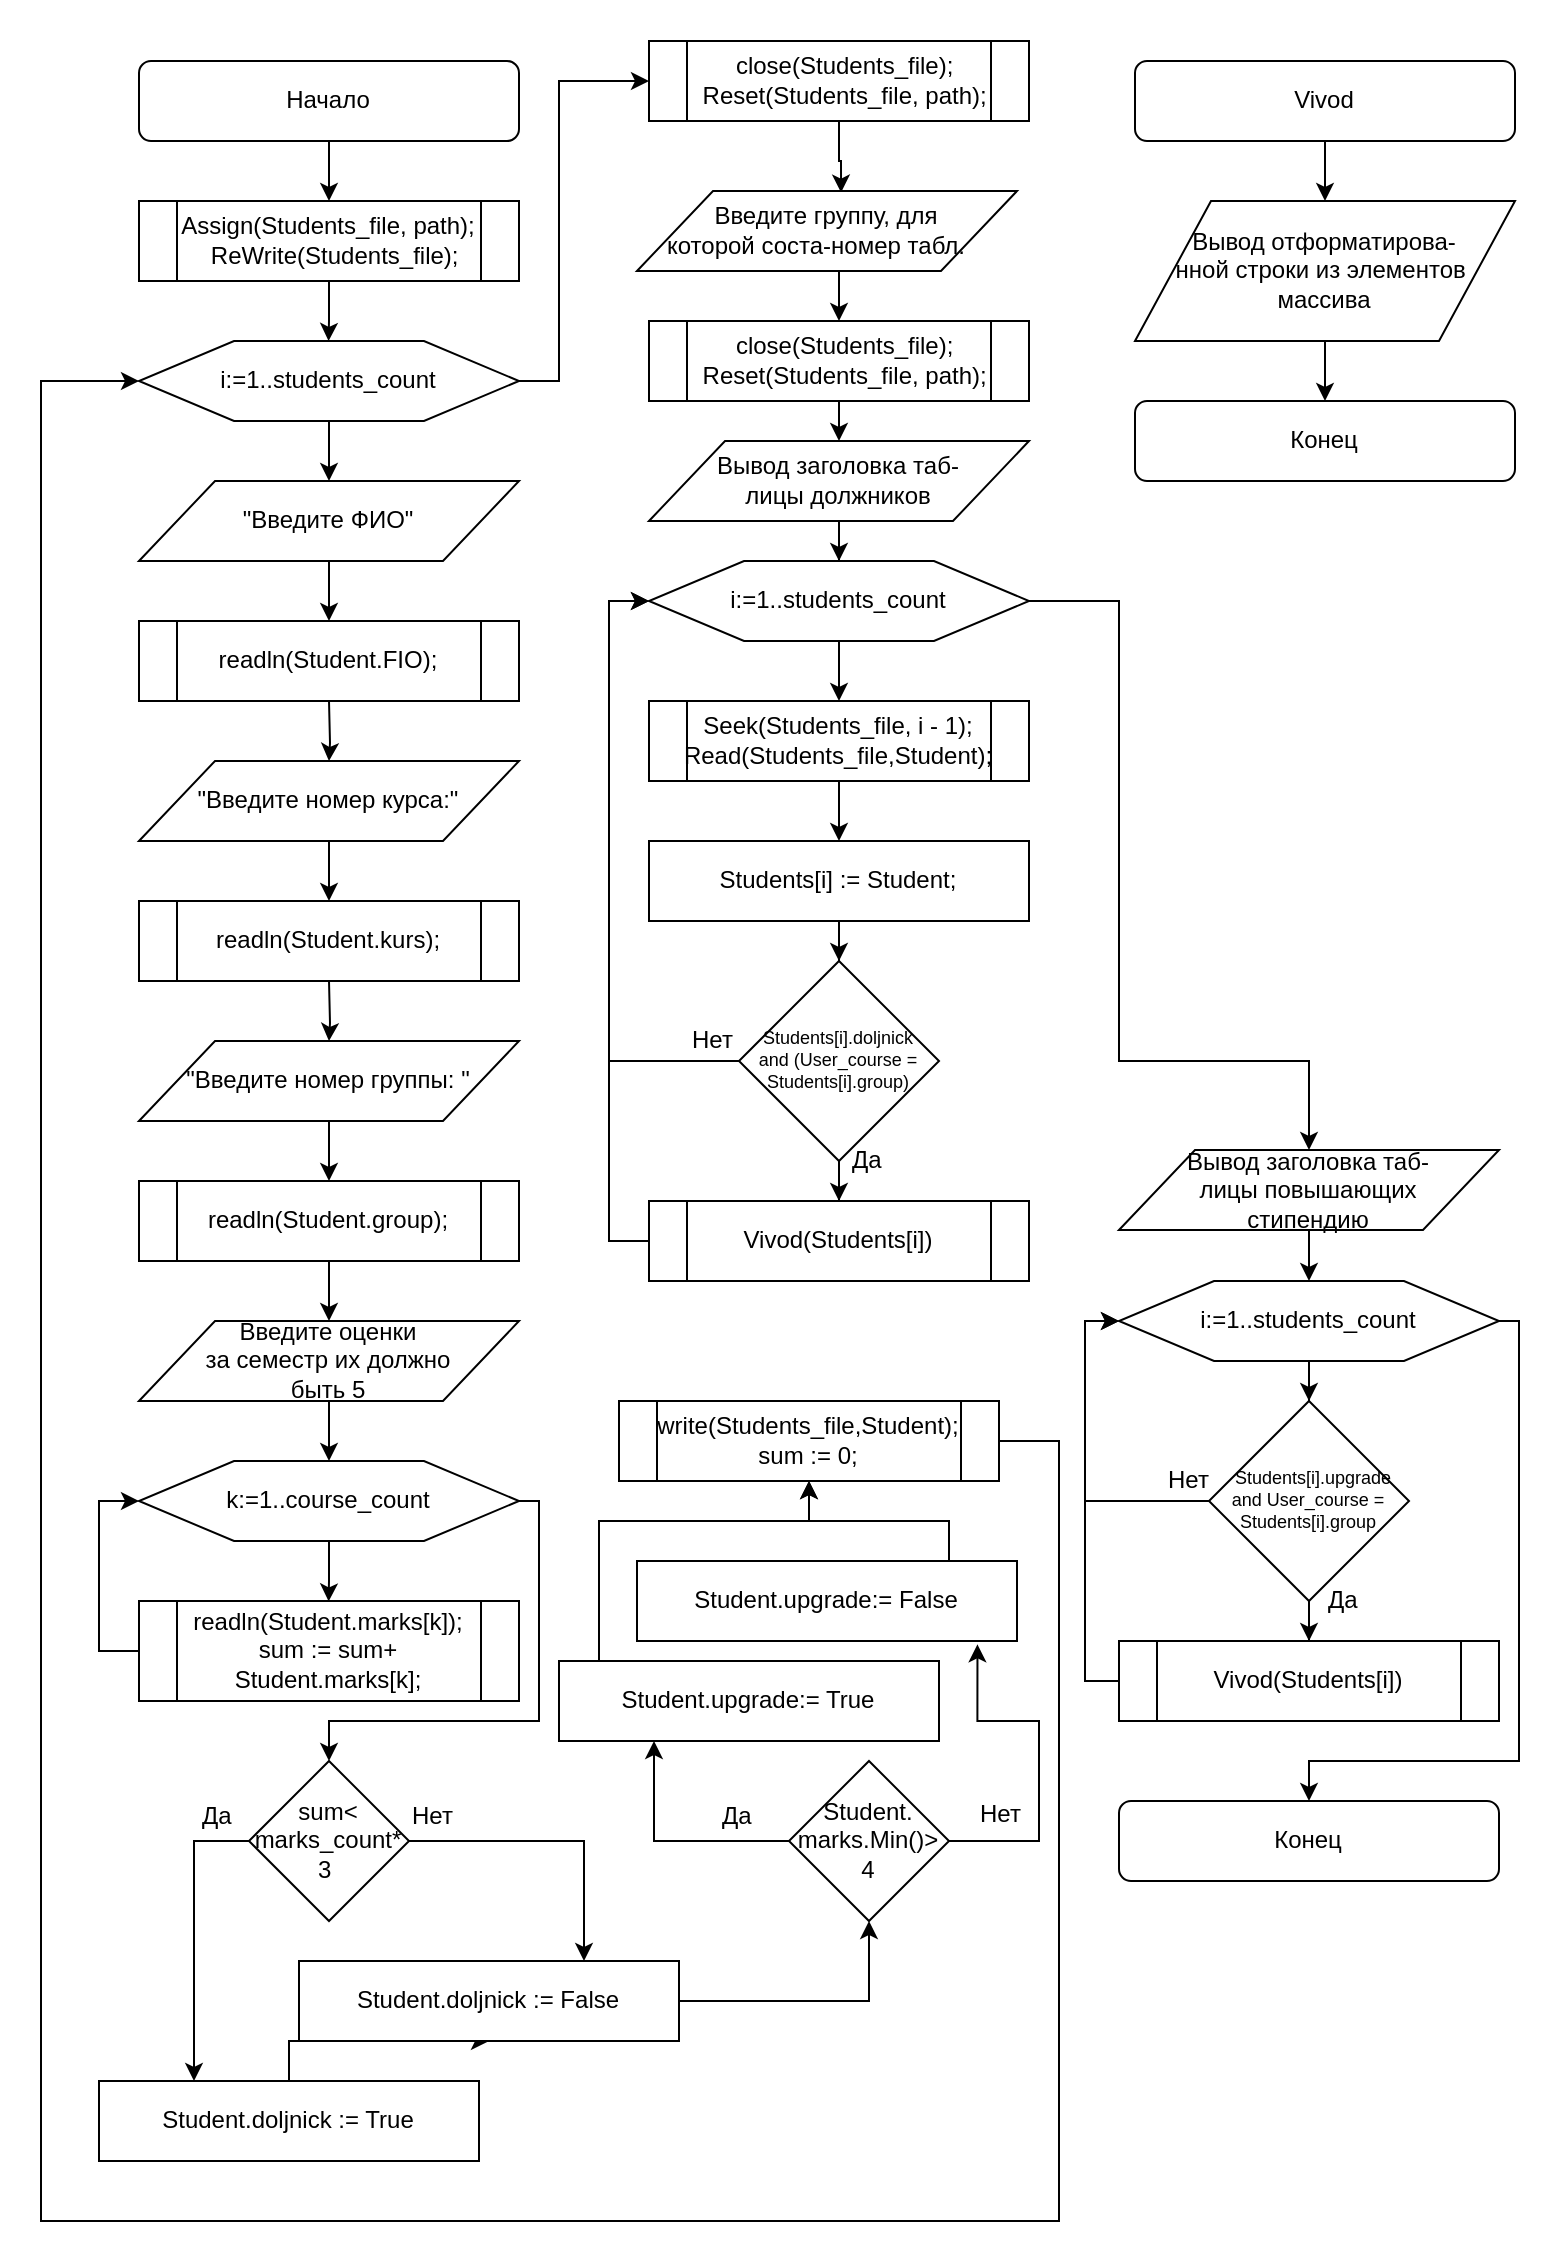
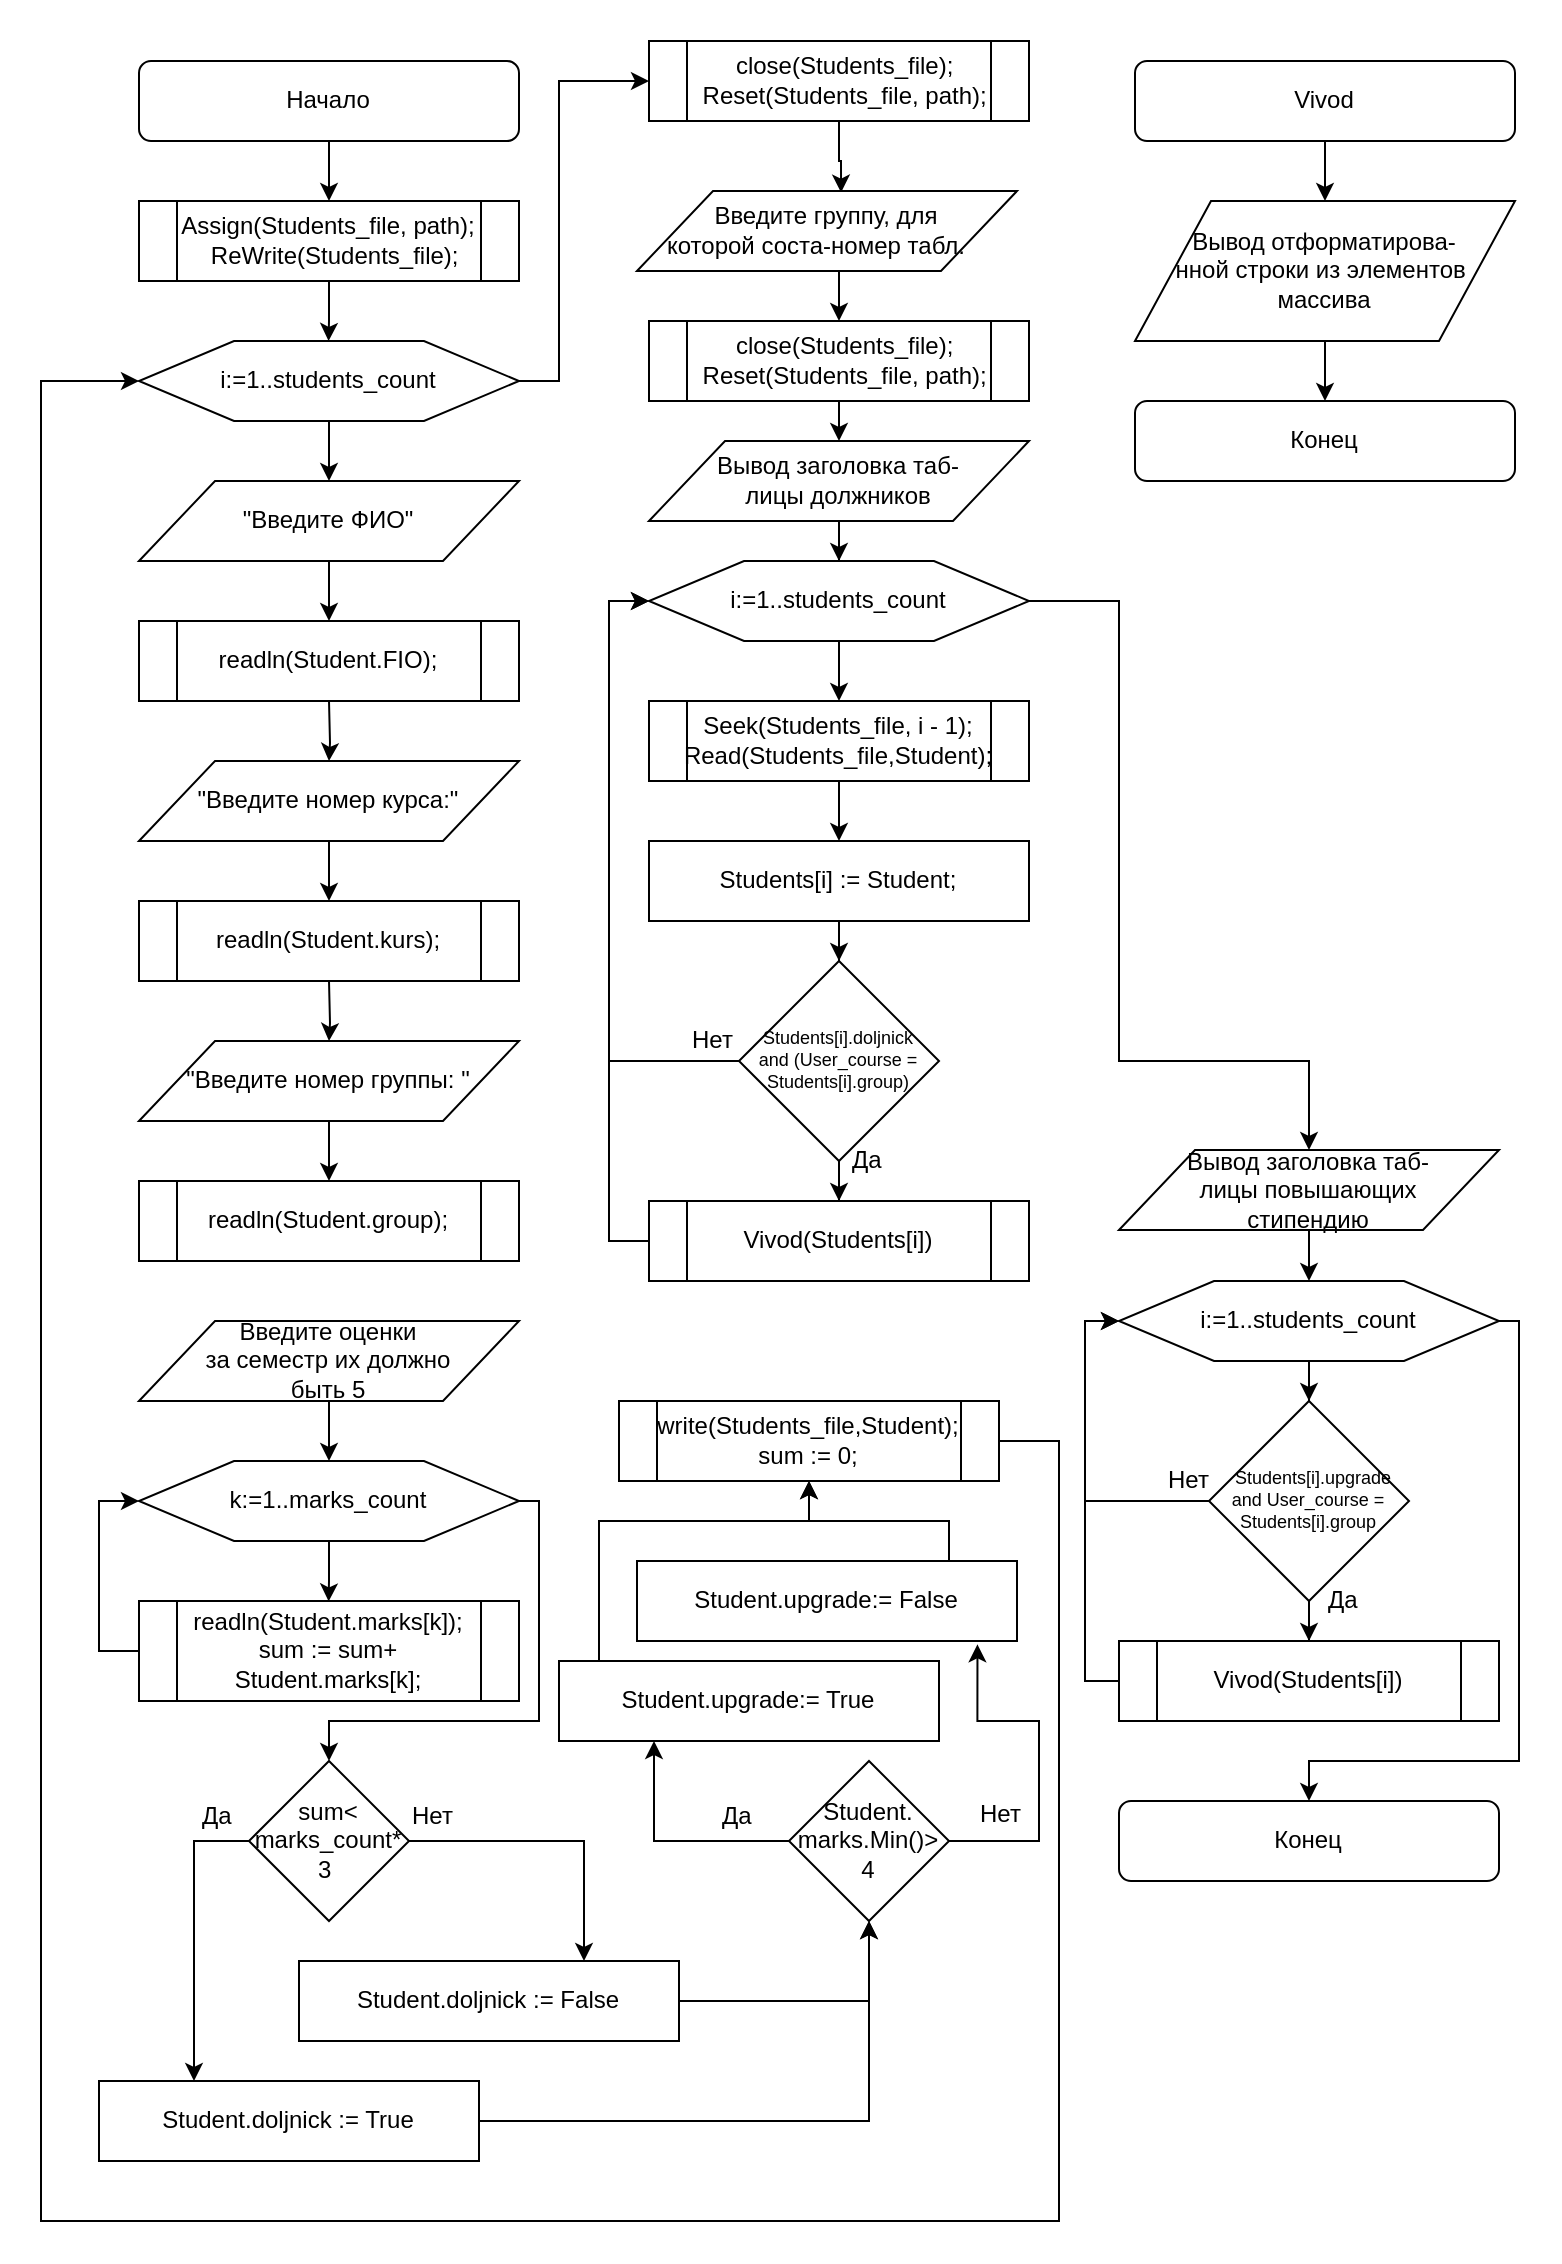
edge "readln(Student.group);" -> "Введите оценки за семестр их должно быть 5": removed
node "k:=1..course_count": label "k:=1..course_count" -> "k:=1..marks_count"
edge "Student.doljnick := True" -> "Student.doljnick := False": now "Student.doljnick := True" -> "Student. marks.Min()> 4"
